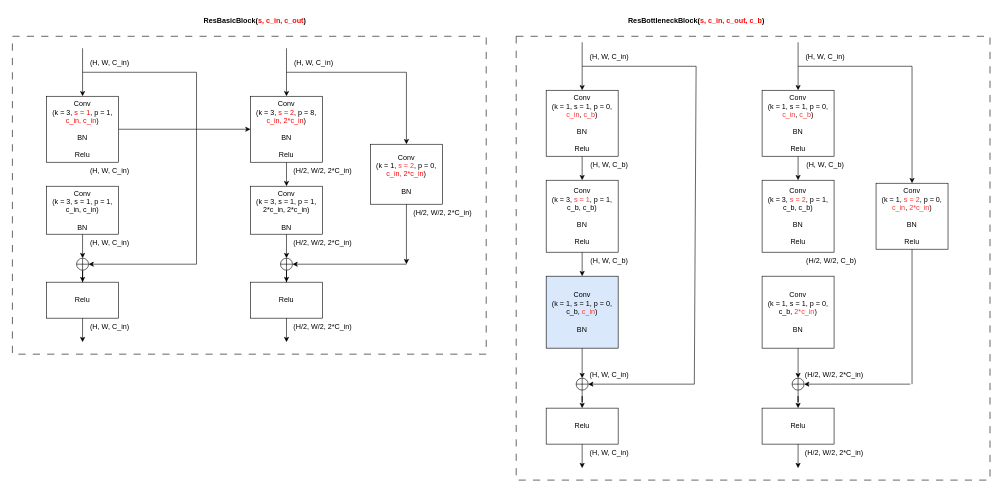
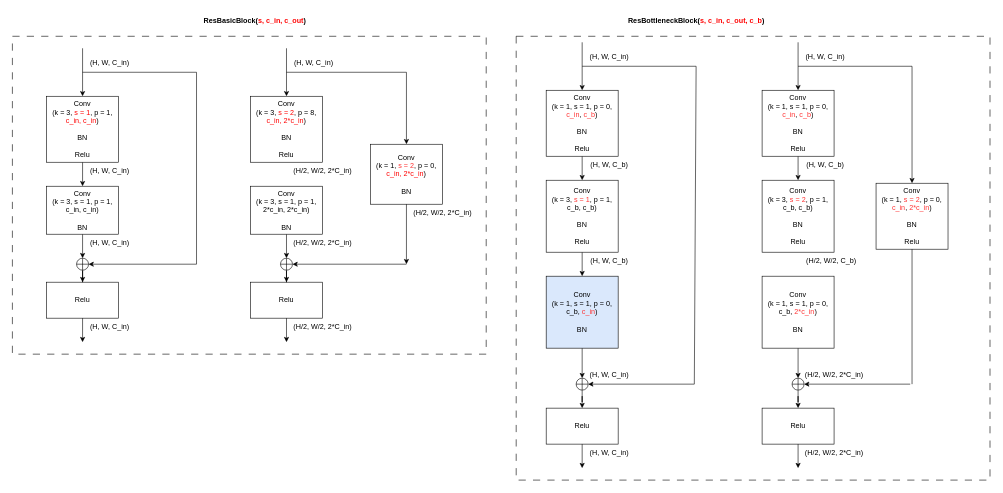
edge "Conv (k = 3, s = 1, p = 1, c_in, c_in) BN Relu" -> "Conv (k = 3, s = 2, p = 8, c_in, 2*c_in) BN Relu": now "Conv (k = 3, s = 1, p = 1, c_in, c_in) BN Relu" -> "Conv (k = 3, s = 1, p = 1, c_in, c_in) BN"
edge "Conv (k = 3, s = 2, p = 8, c_in, 2*c_in) BN Relu" -> "Conv (k = 3, s = 1, p = 1, 2*c_in, 2*c_in) BN": removed
